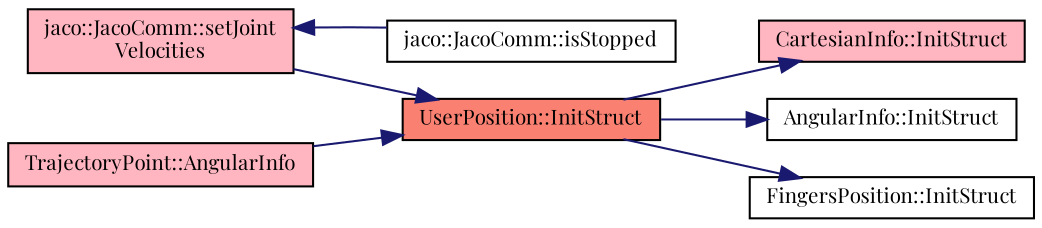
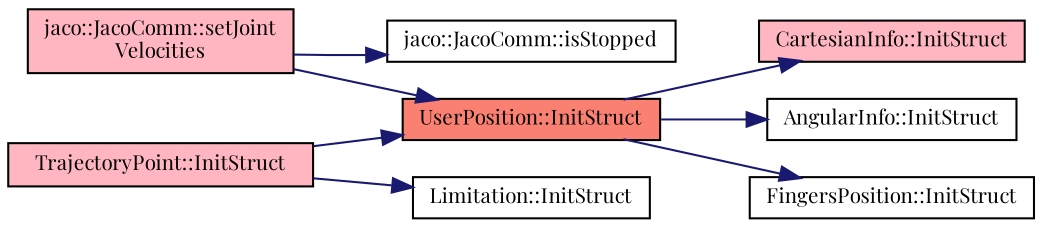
edge "jaco::JacoComm::isStopped" -> "jaco::JacoComm::setJoint Velocities": reversed
node "TrajectoryPoint::AngularInfo": label "TrajectoryPoint::AngularInfo" -> "TrajectoryPoint::InitStruct"
node "Limitation::InitStruct": added
